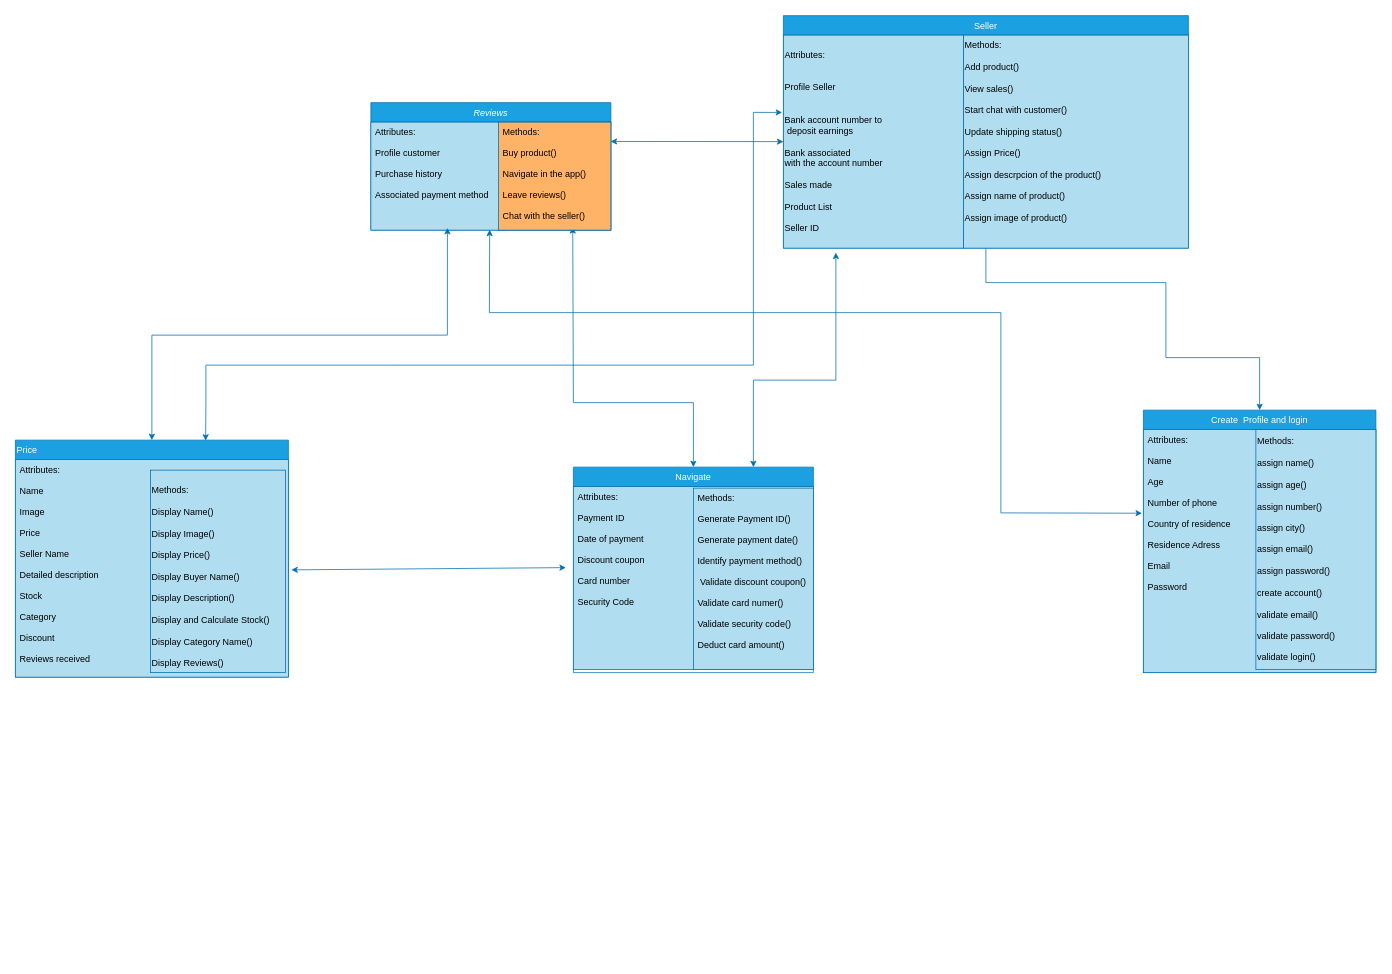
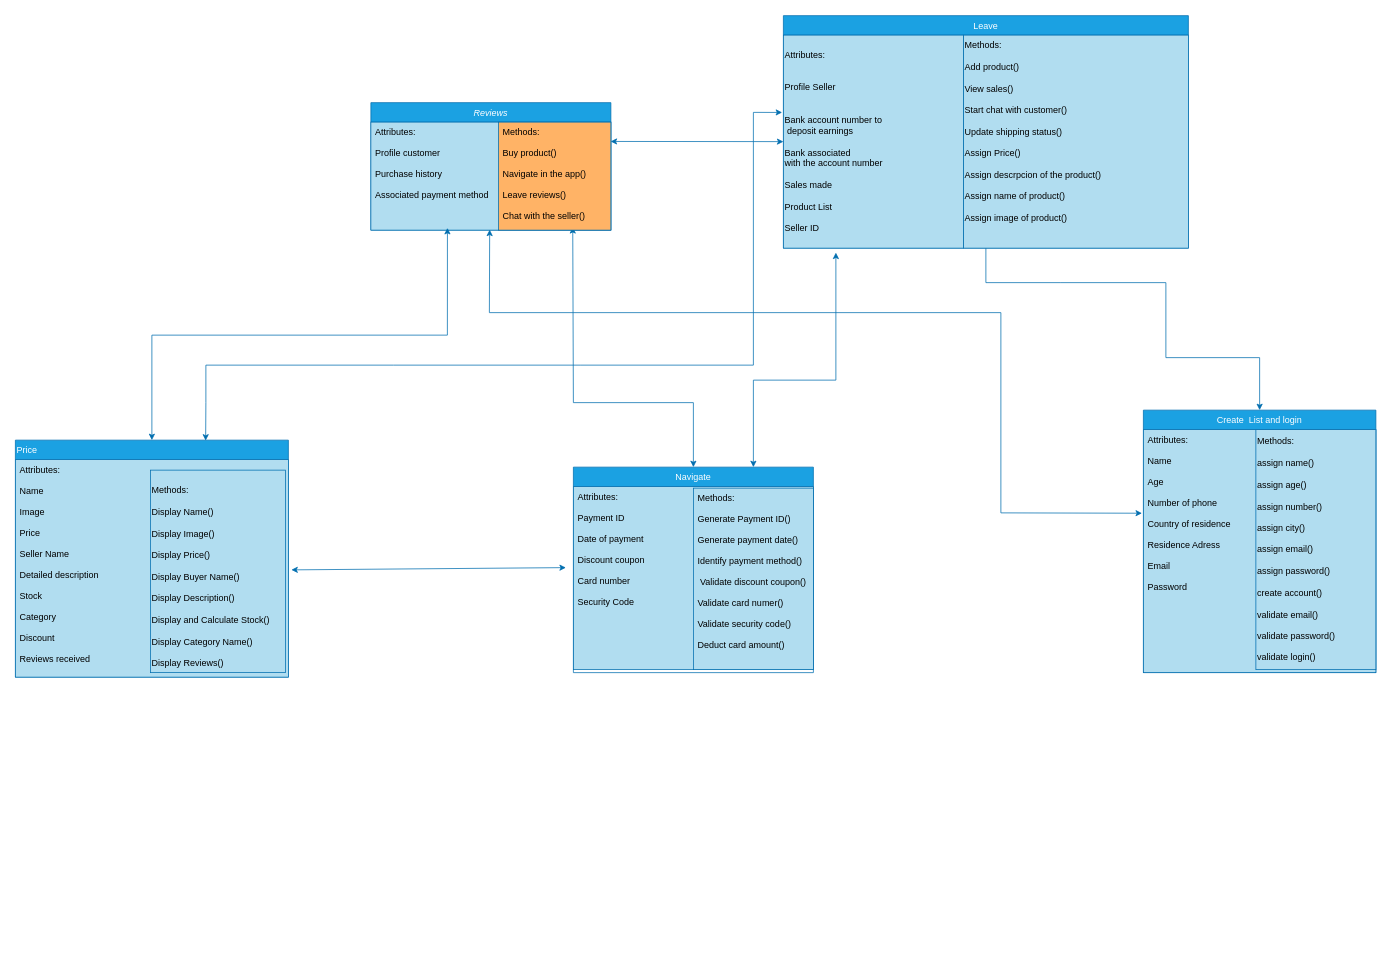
node "Seller": label "Seller" -> "Leave"
node "Create Profile and login": label "Create Profile and login" -> "Create List and login"
